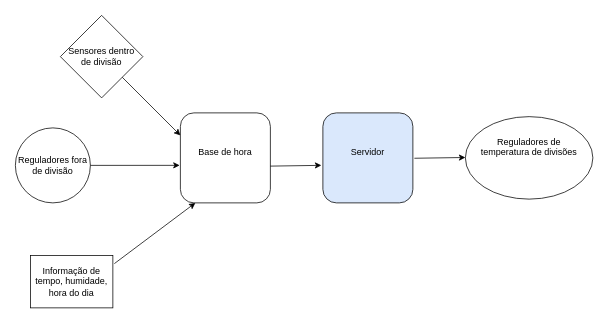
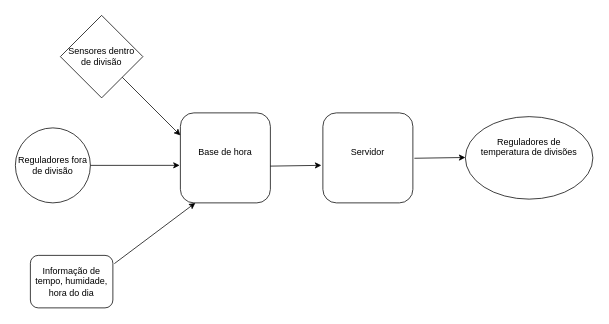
node "Servidor": fillcolor #dae8fc -> #ffffff
node "Informação de tempo, humidade, hora do dia": shape rectangle -> rounded rectangle
